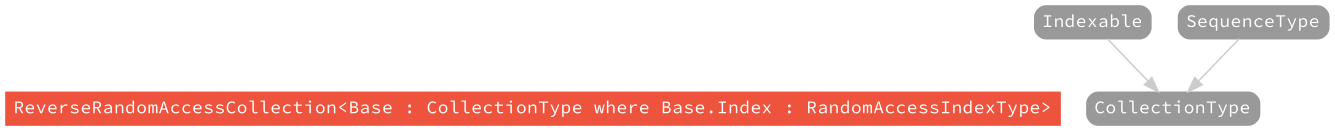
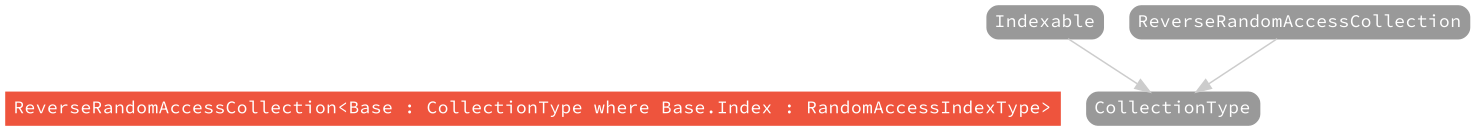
node "SequenceType": label "SequenceType" -> "ReverseRandomAccessCollection"
